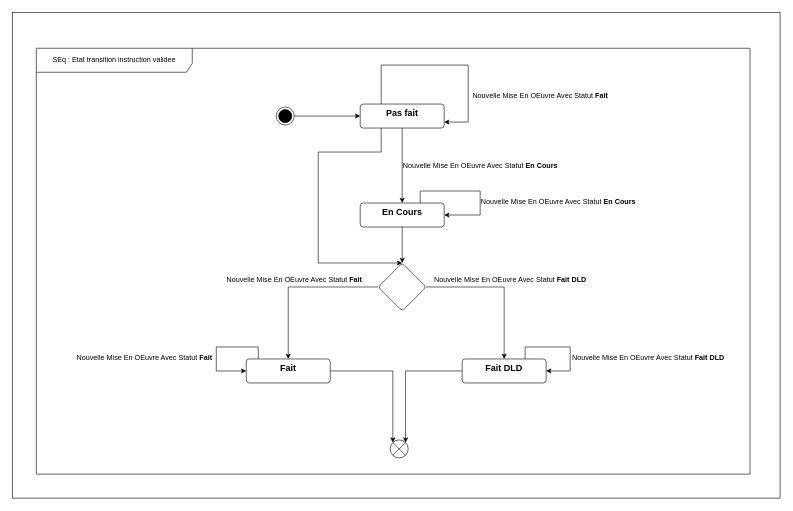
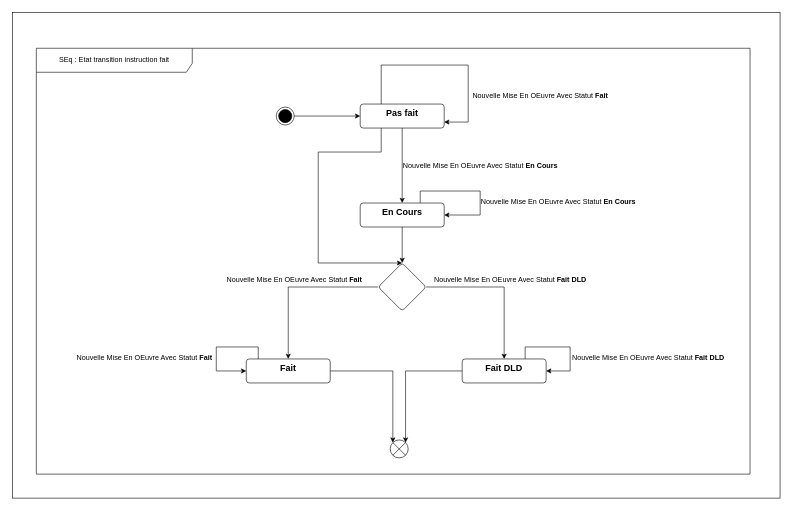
node "SEq : Etat transition instruction validee": label "SEq : Etat transition instruction validee" -> "SEq : Etat transition instruction fait"
